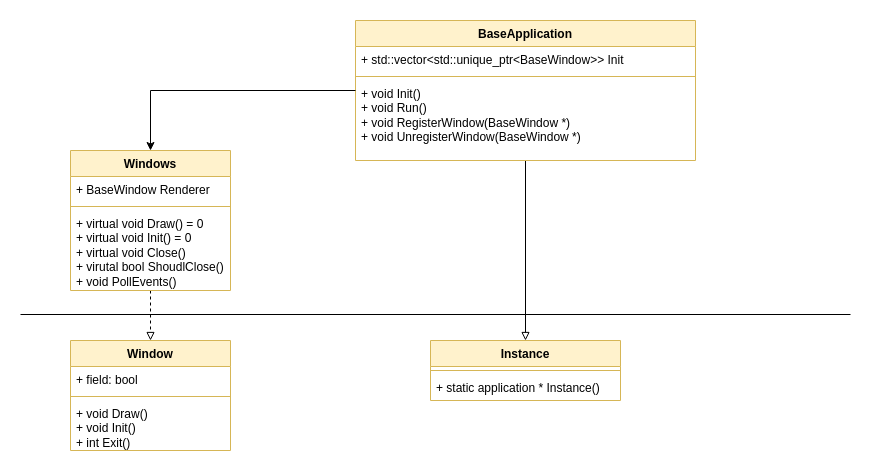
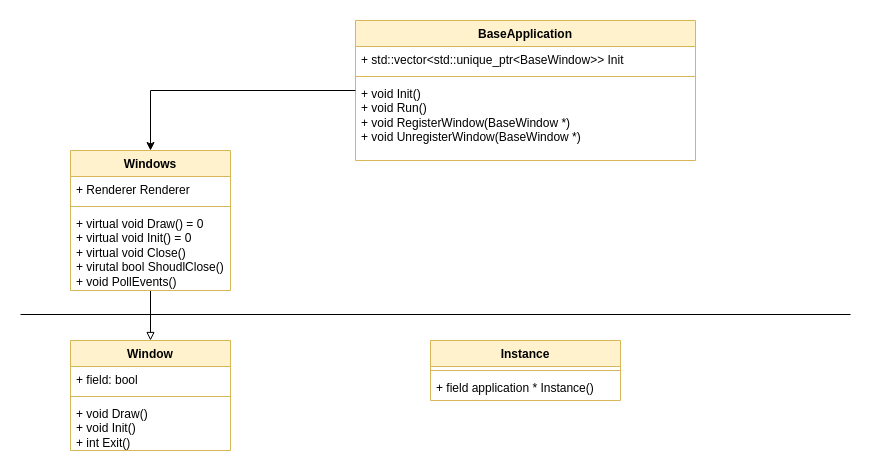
node "+ BaseWindow Renderer": label "+ BaseWindow Renderer" -> "+ Renderer Renderer"
edge "BaseApplication" -> "Instance": removed
edge "Windows" -> "Window": style dashed -> solid
node "+ static application * Instance()": label "+ static application * Instance()" -> "+ field application * Instance()"
